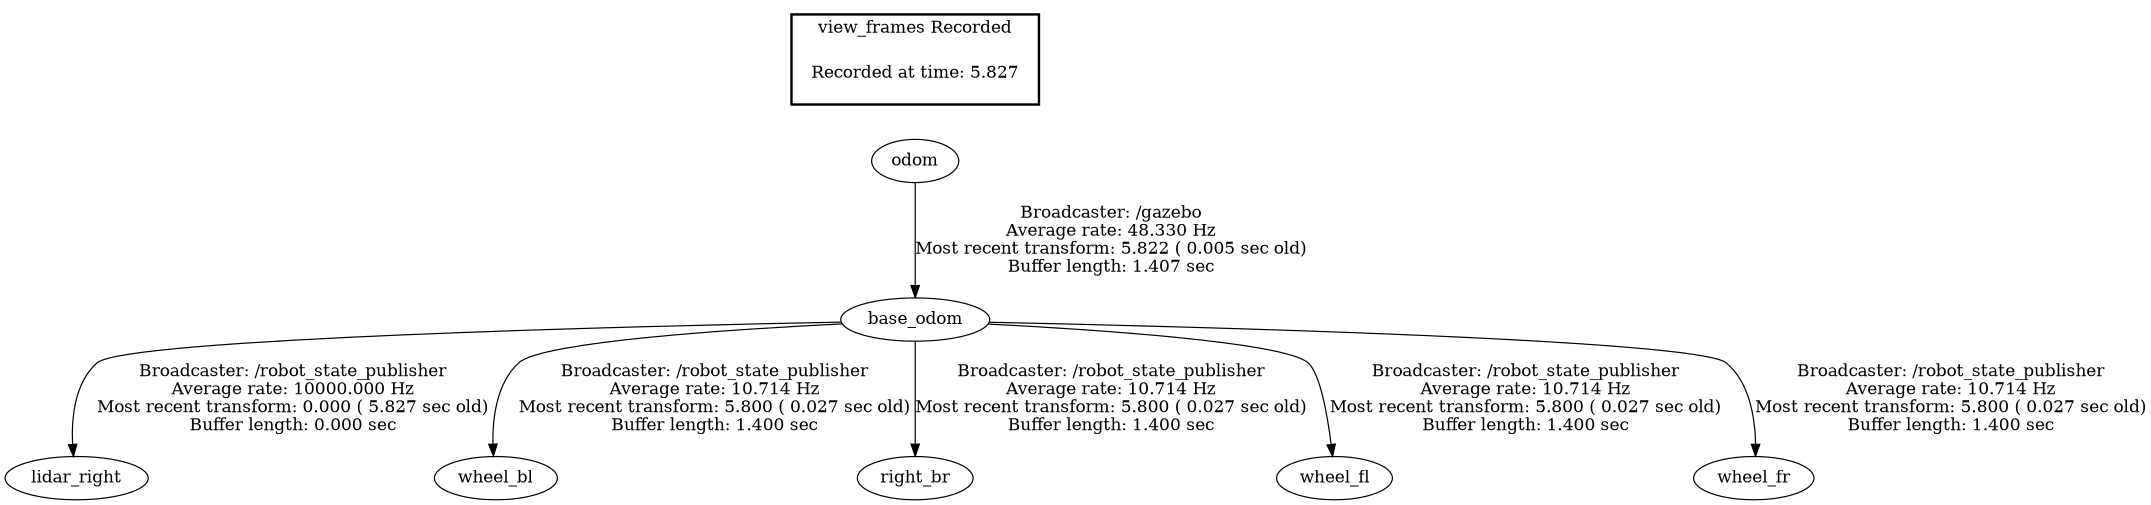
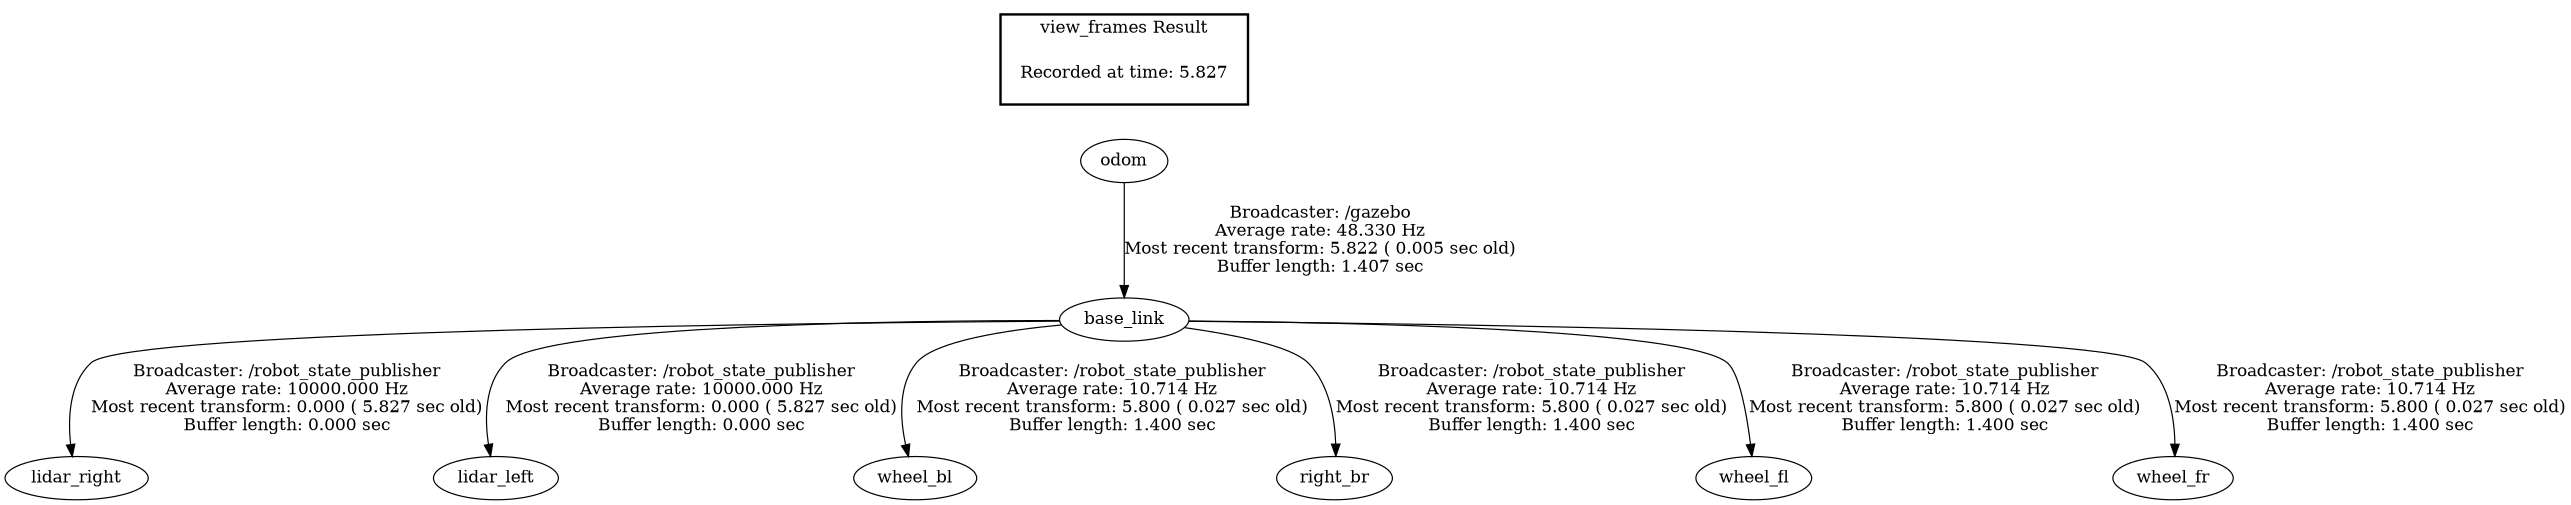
cluster "view_frames Recorded": label "view_frames Recorded" -> "view_frames Result"
node "base_odom": label "base_odom" -> "base_link"
node "lidar_left": added
